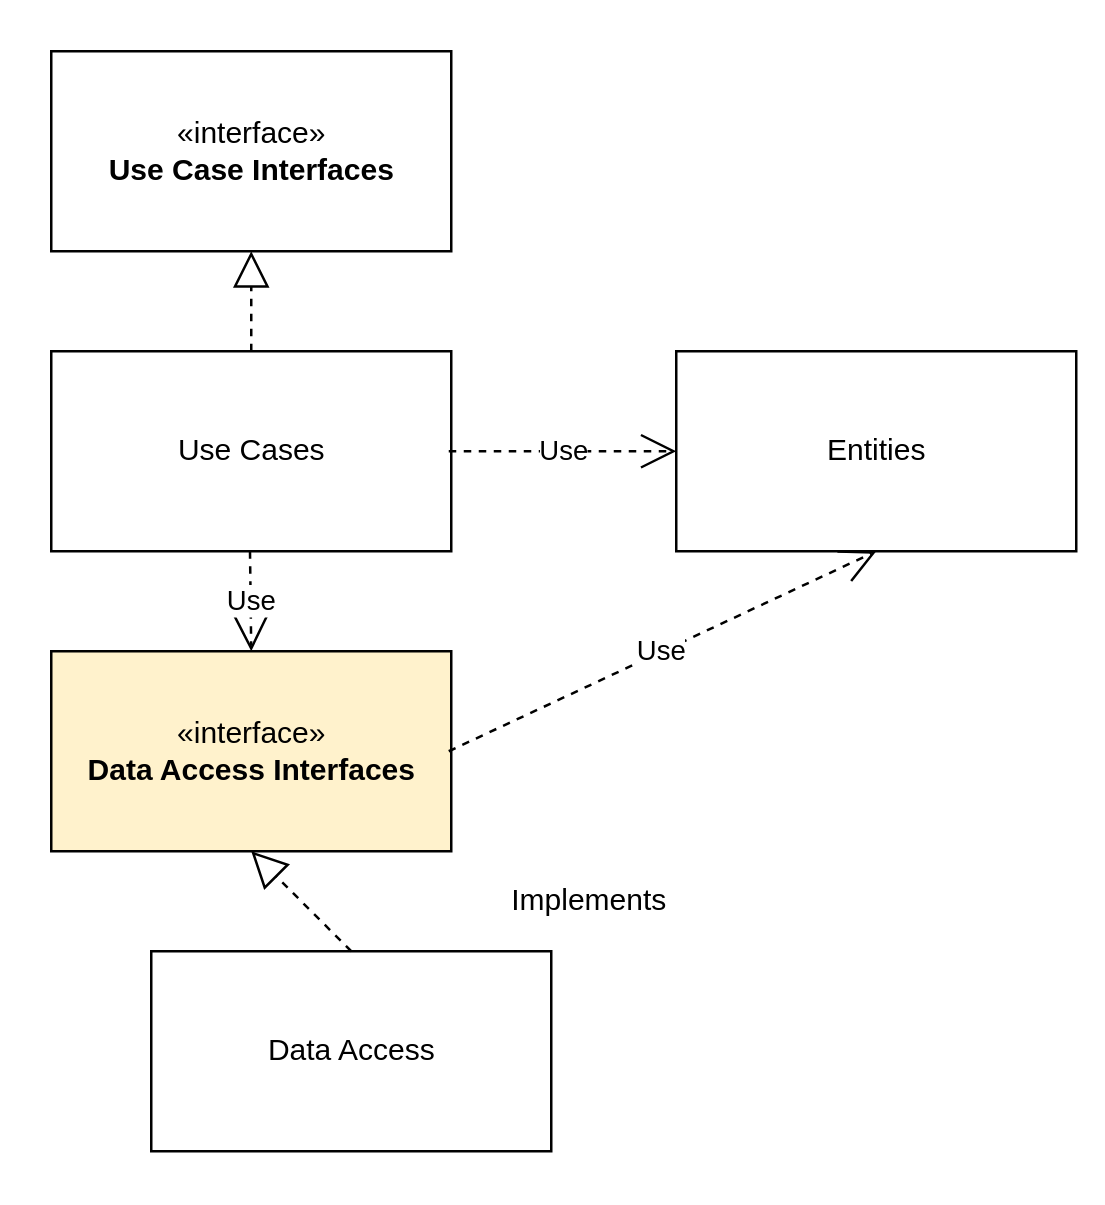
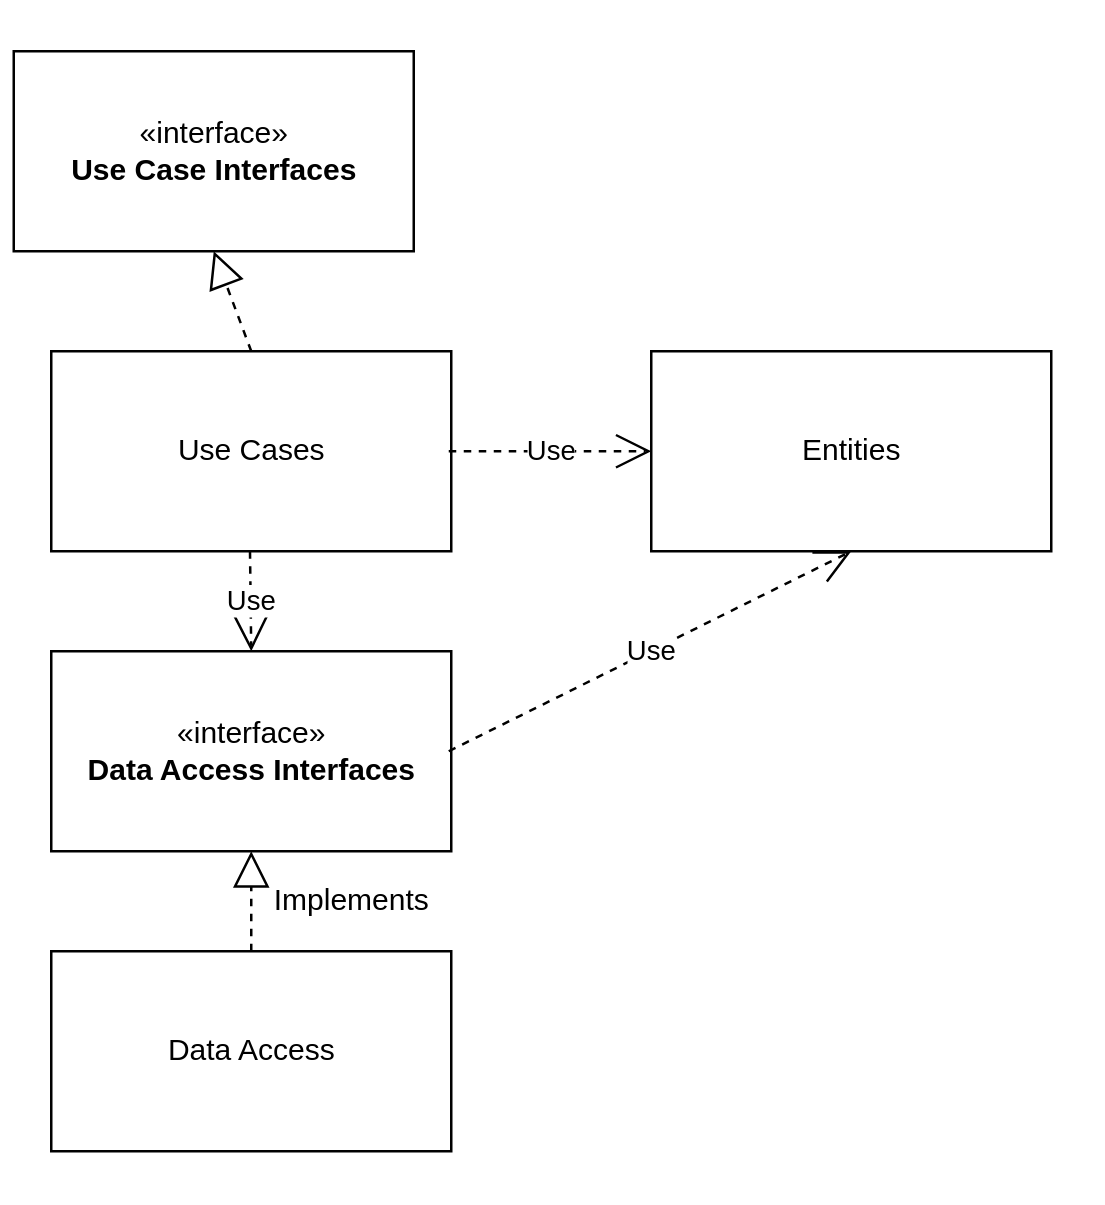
node "«interface» Use Case Interfaces": moved (251, 151) -> (214, 151)
node "Entities": moved (876, 451) -> (851, 451)
node "«interface» Data Access Interfaces": fillcolor #fff2cc -> #ffffff
node "Implements": moved (589, 901) -> (351, 901)
node "Data Access": moved (351, 1051) -> (251, 1051)
